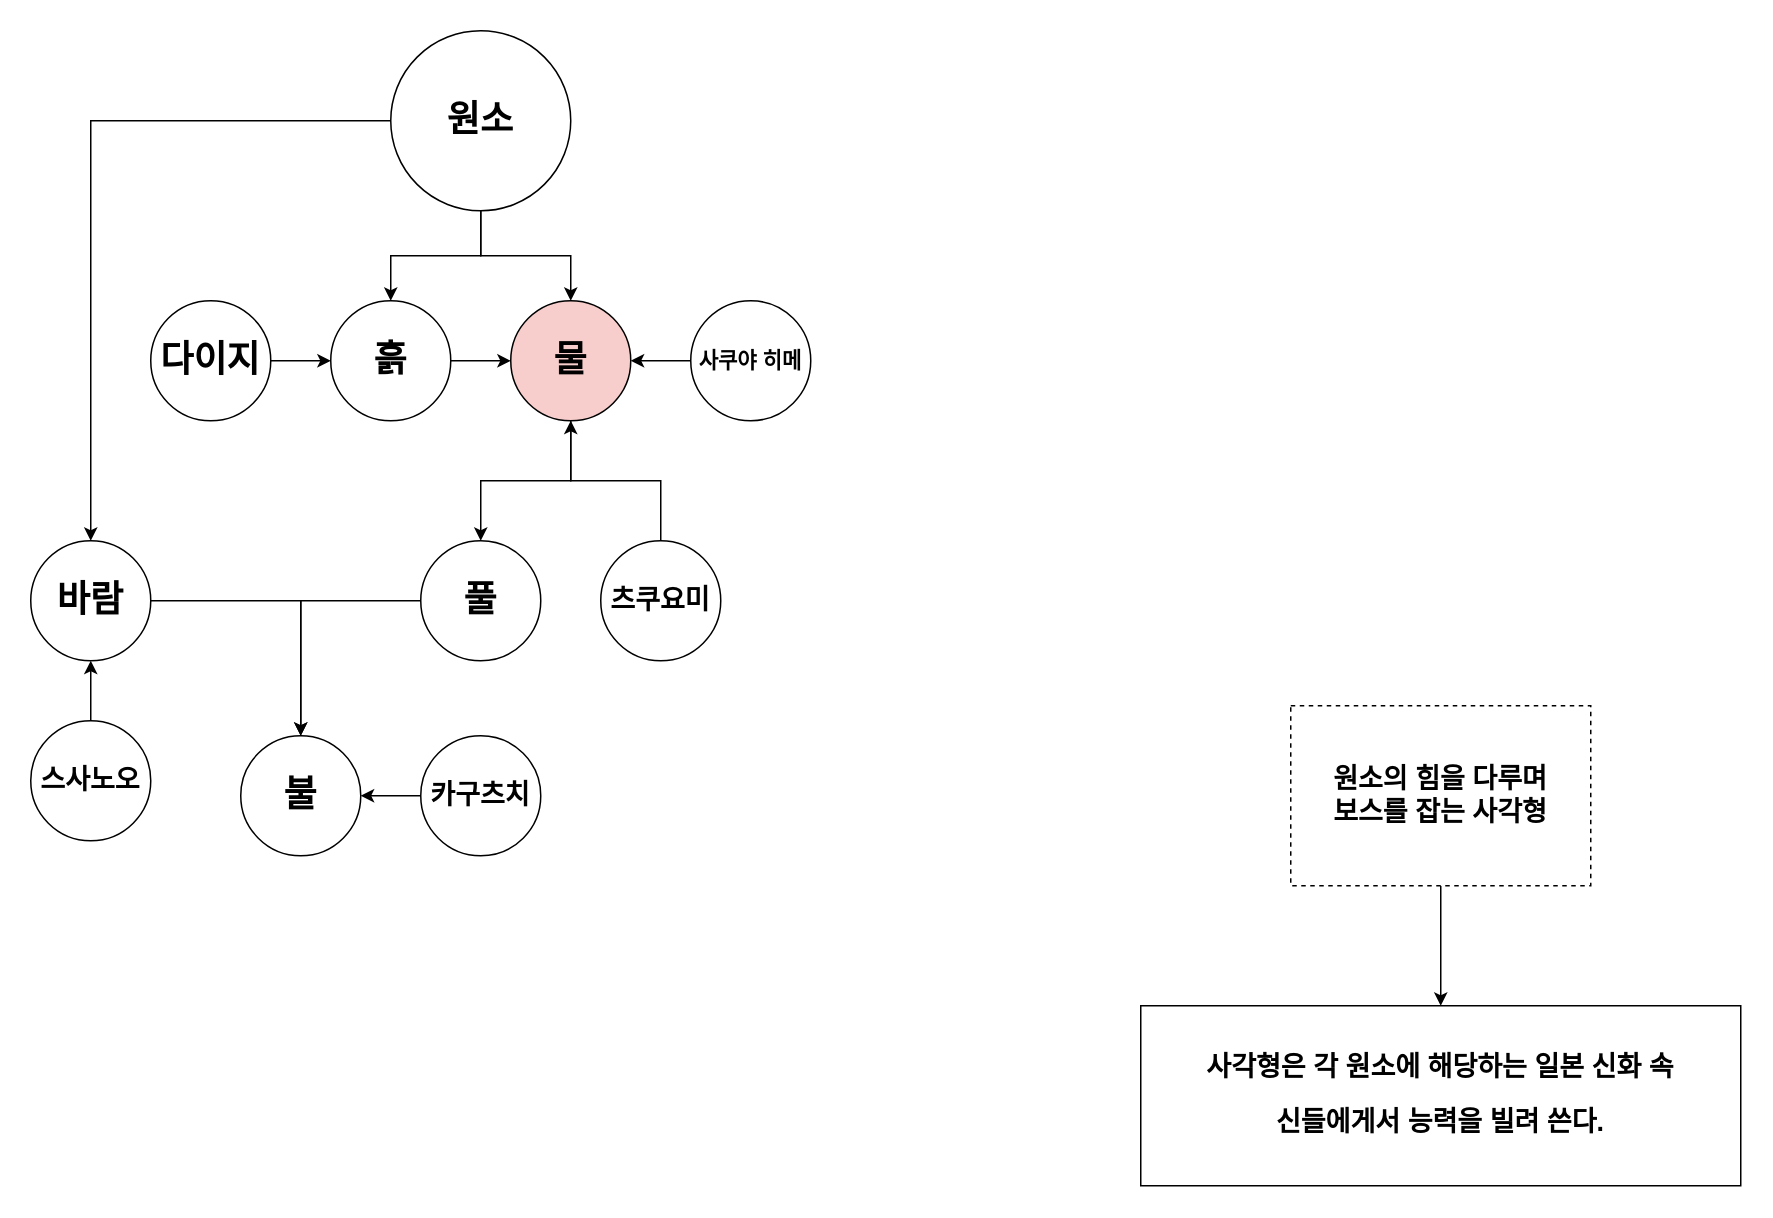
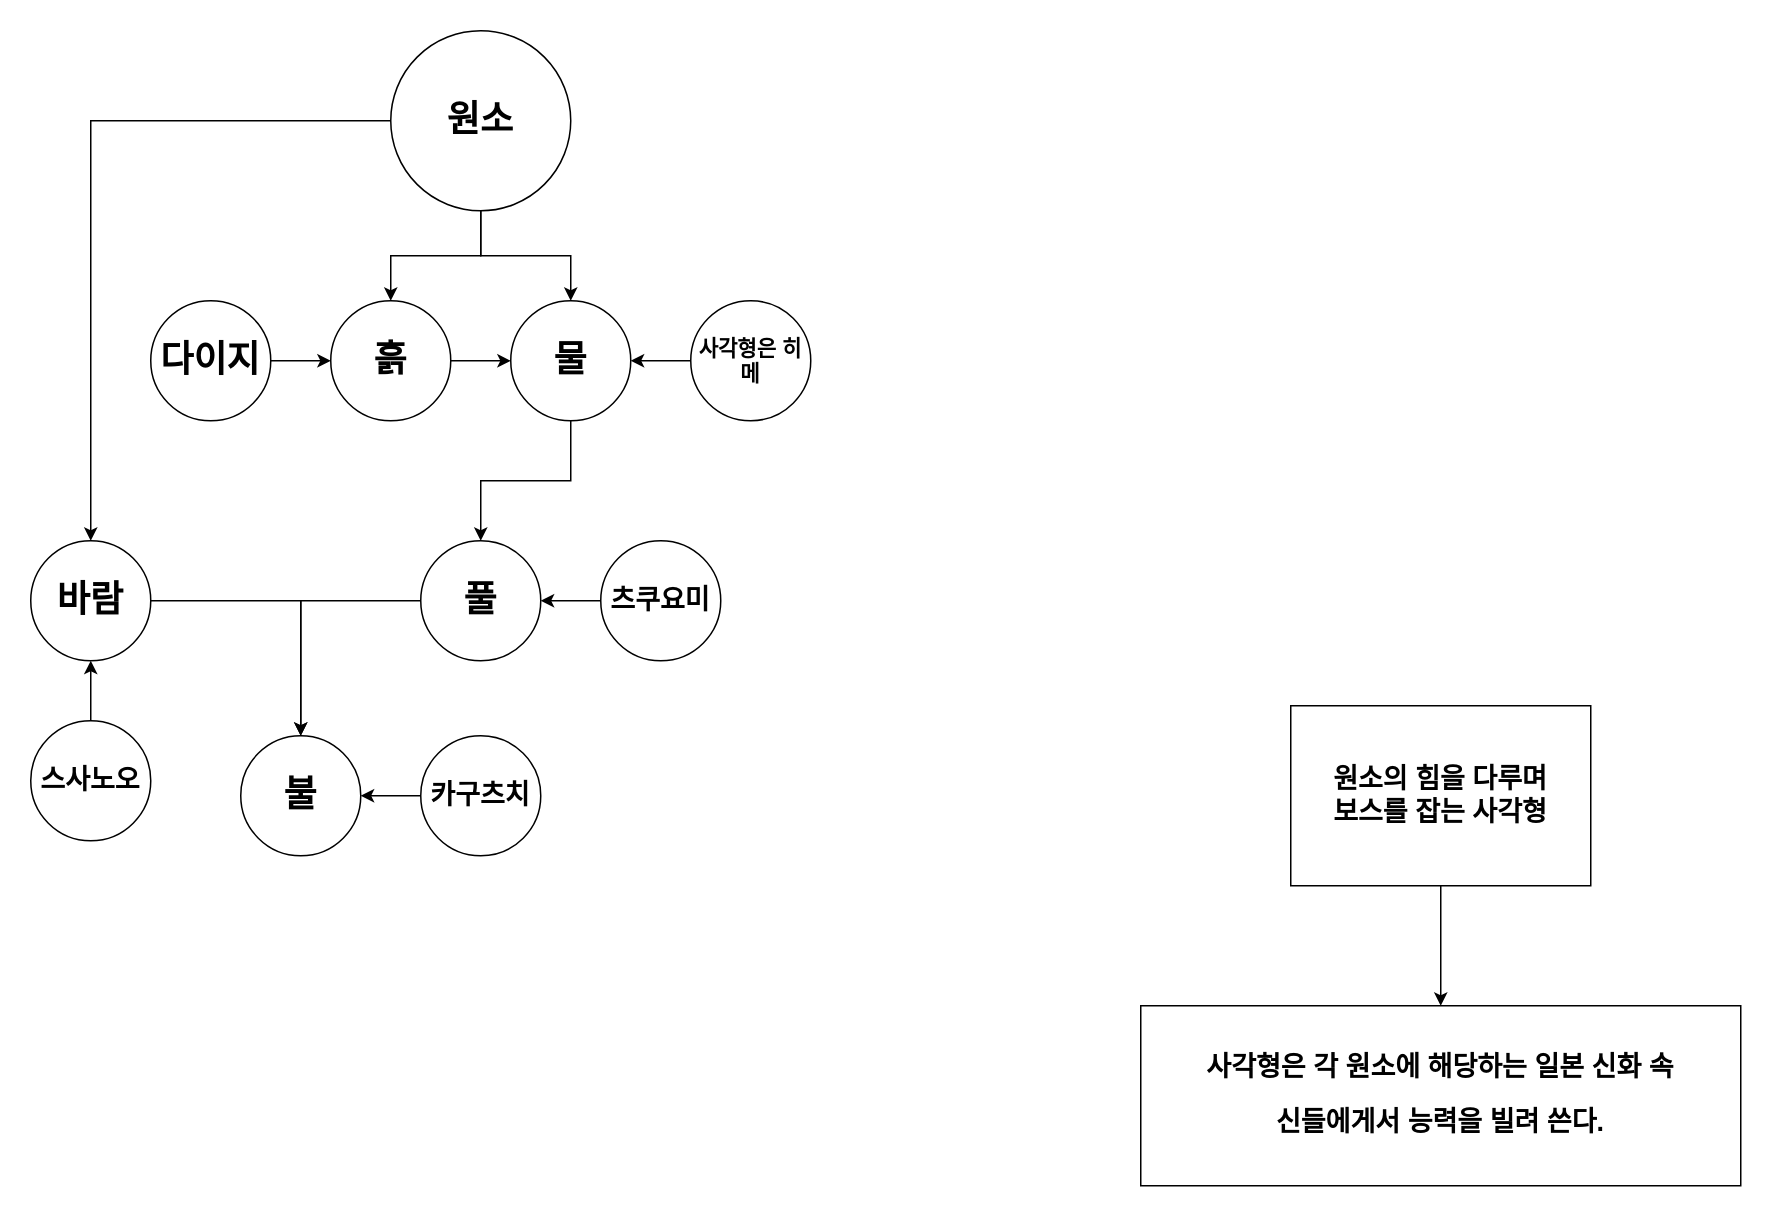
node "물": fillcolor #f8cecc -> #ffffff
node "사쿠야 히메": label "사쿠야 히메" -> "사각형은 히메"
edge "츠쿠요미" -> "물": now "츠쿠요미" -> "풀"
node "원소의 힘을 다루며 보스를 잡는 사각형": style dashed -> solid
